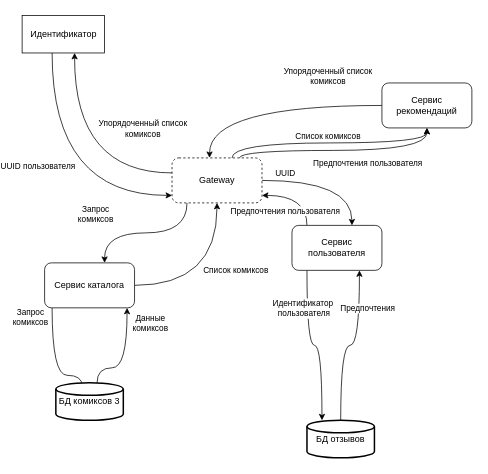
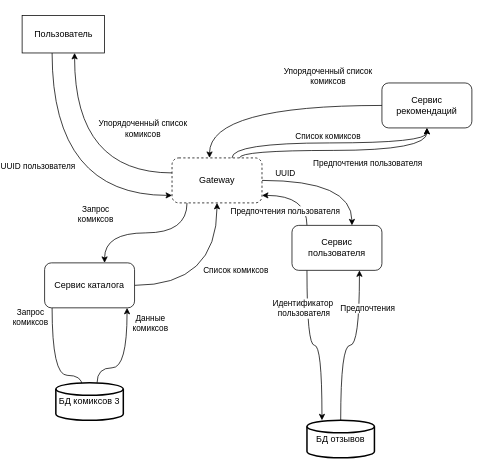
node "Идентификатор": label "Идентификатор" -> "Пользователь"
